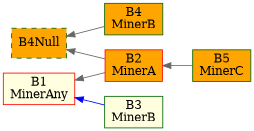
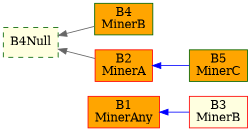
node "B4Null": fillcolor orange -> lightyellow
edge "B5 MinerC" -> "B2 MinerA": color gray40 -> blue
edge "B2 MinerA" -> "B1 MinerAny": removed
node "B1 MinerAny": fillcolor lightyellow -> orange
node "B3 MinerB": color darkgreen -> red
